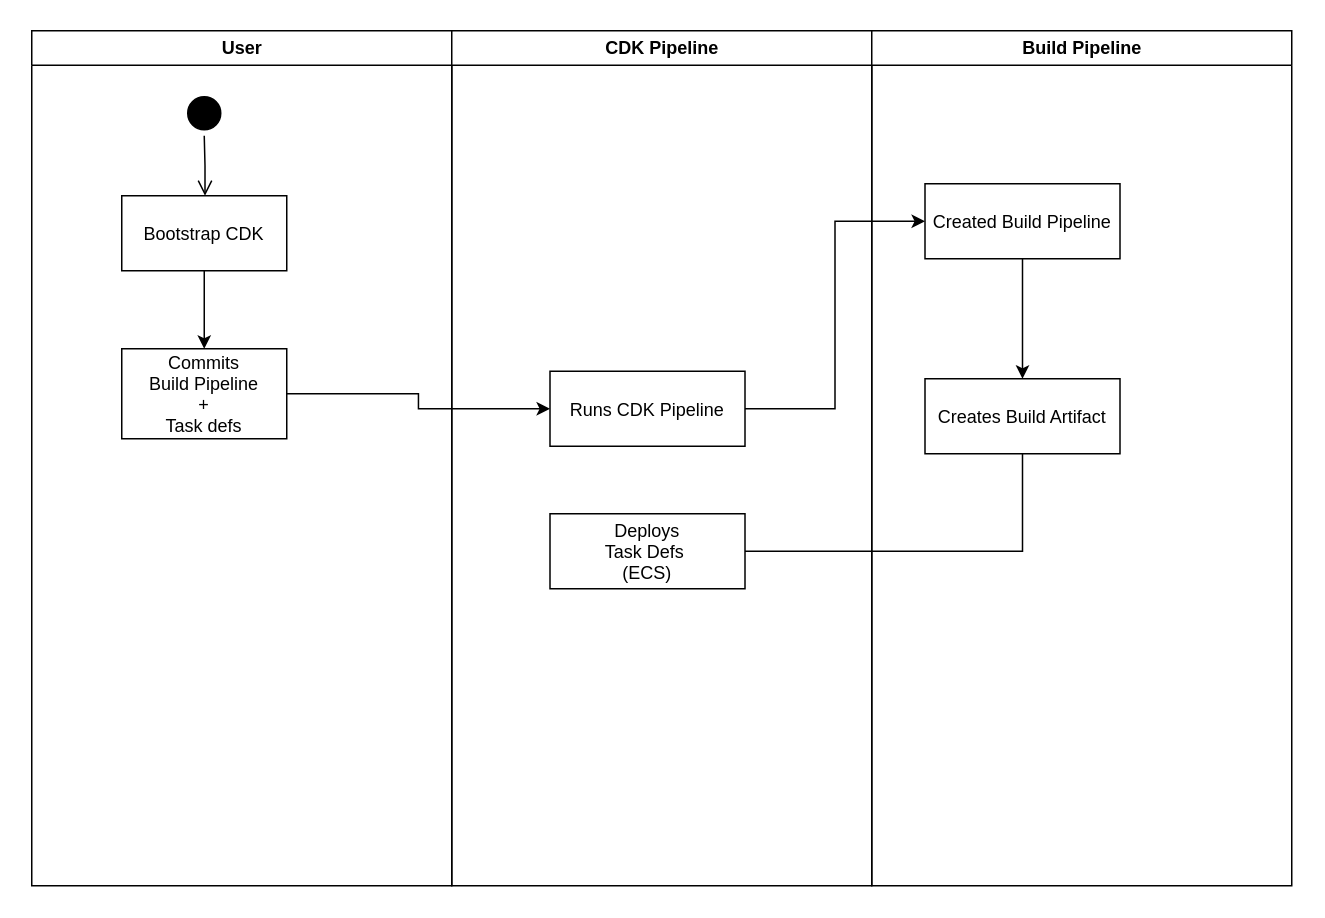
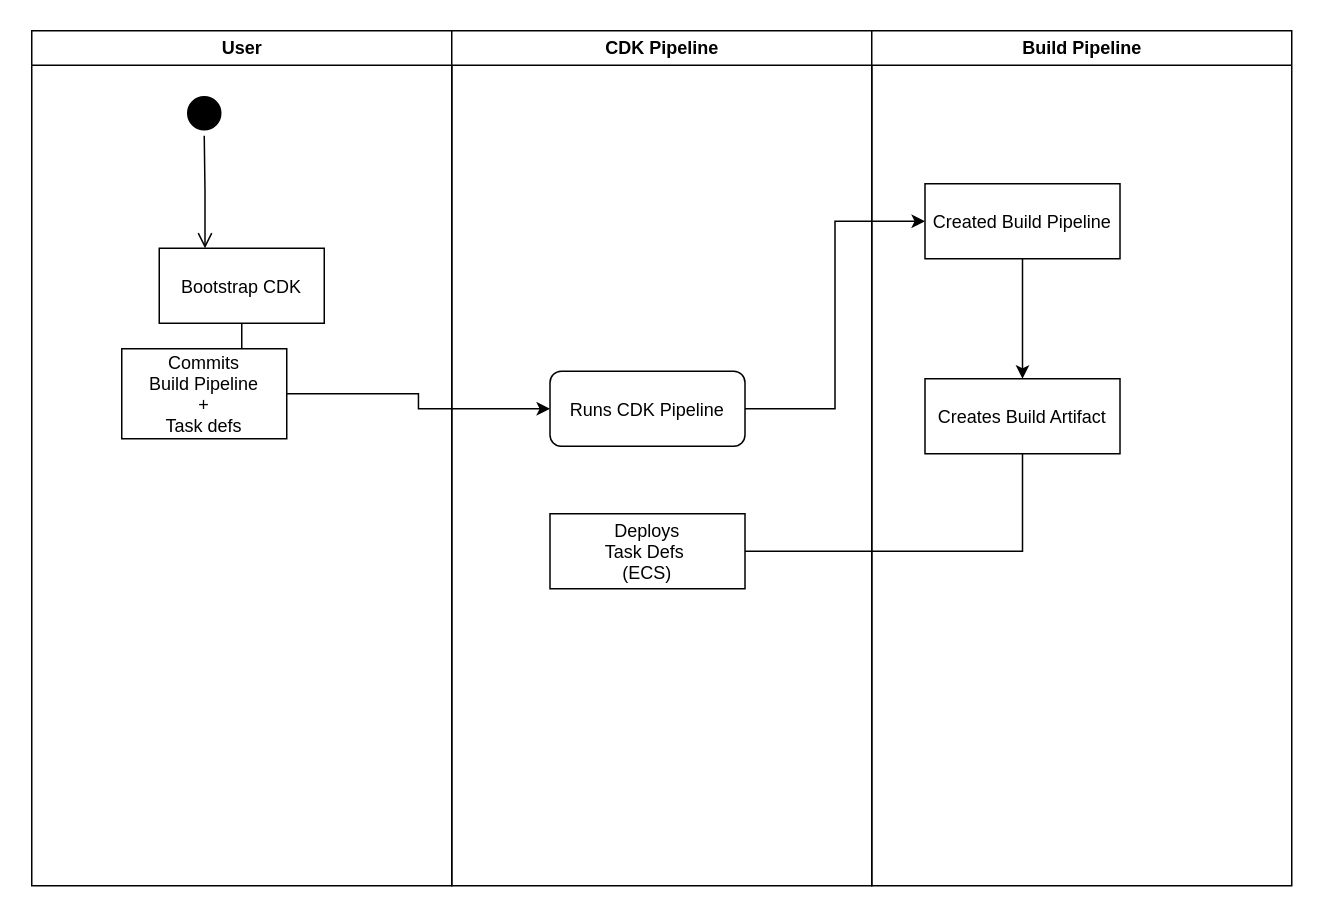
node "Bootstrap CDK": moved (204, 233) -> (242, 286)
node "Runs CDK Pipeline": shape rectangle -> rounded rectangle
